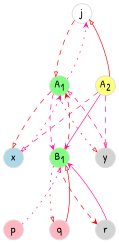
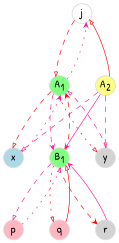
edge "B" -> "p": added
